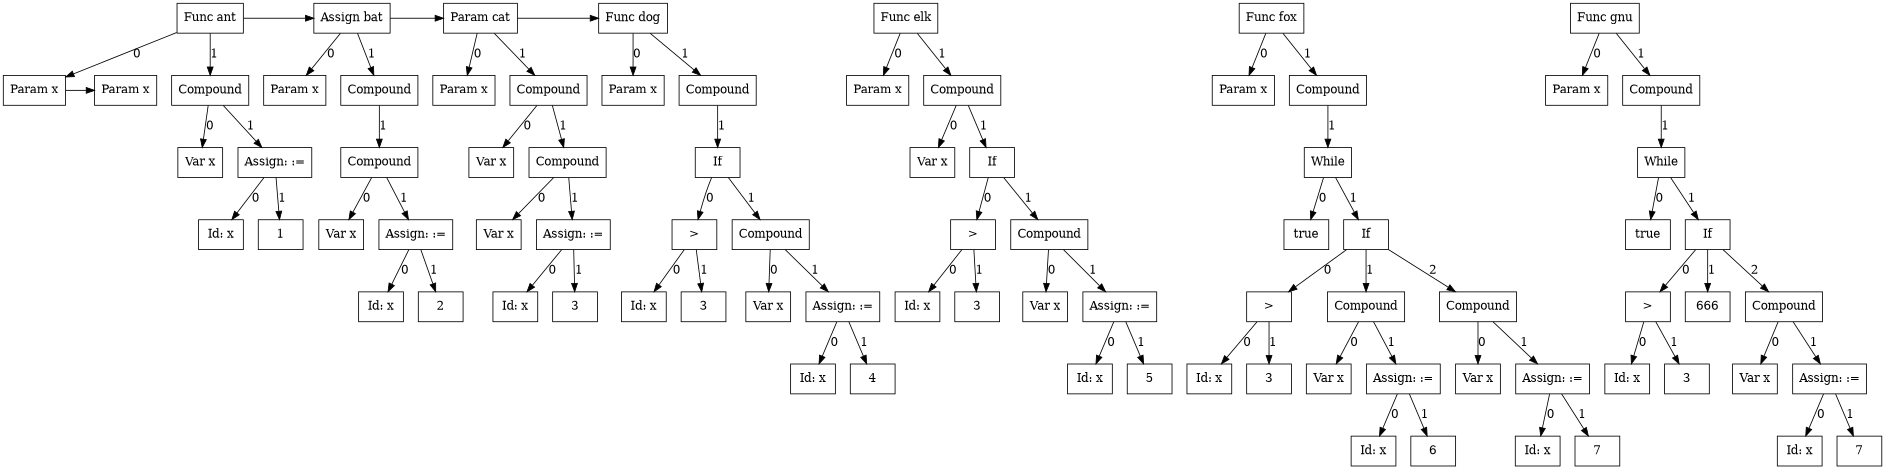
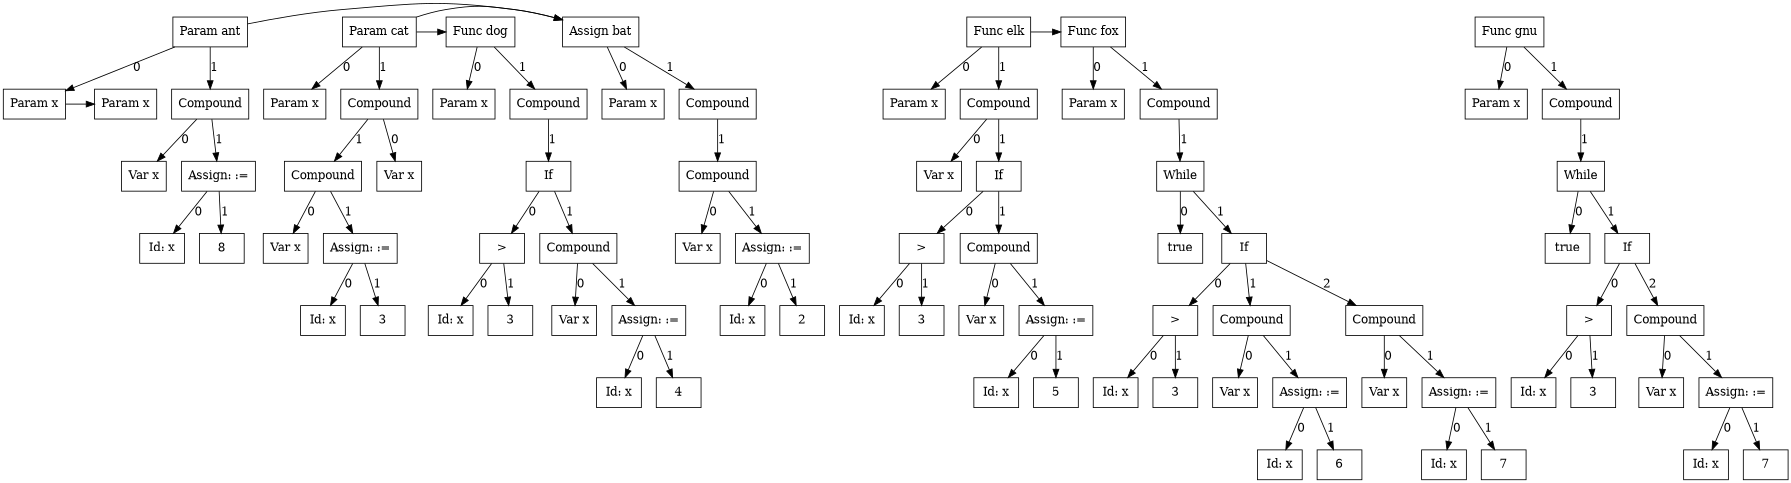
node "Func ant": label "Func ant" -> "Param ant"
edge "Assign bat" -> "Param cat": reversed
edge "Func elk" -> "Func fox": added
node "1": label "1" -> "8"
node "666": removed
